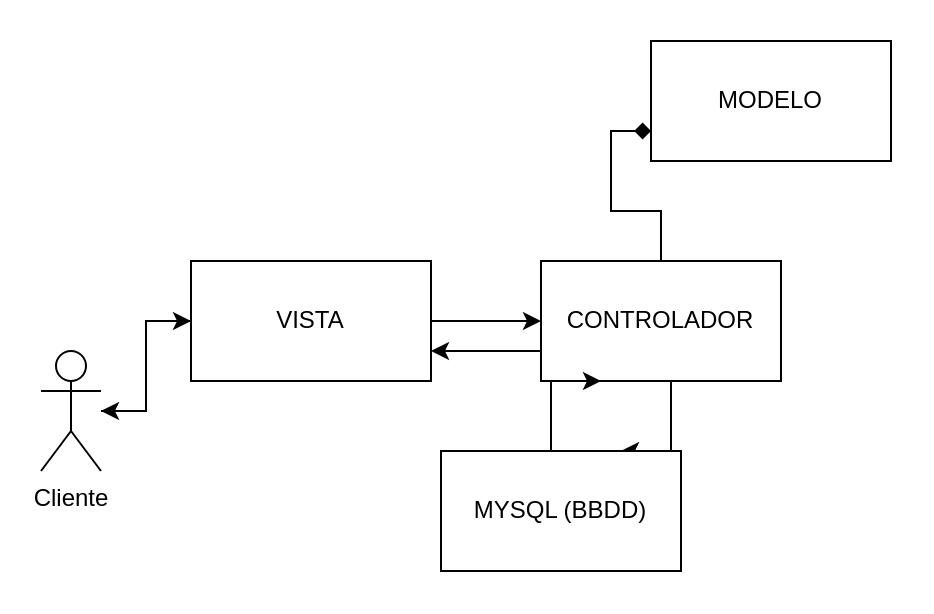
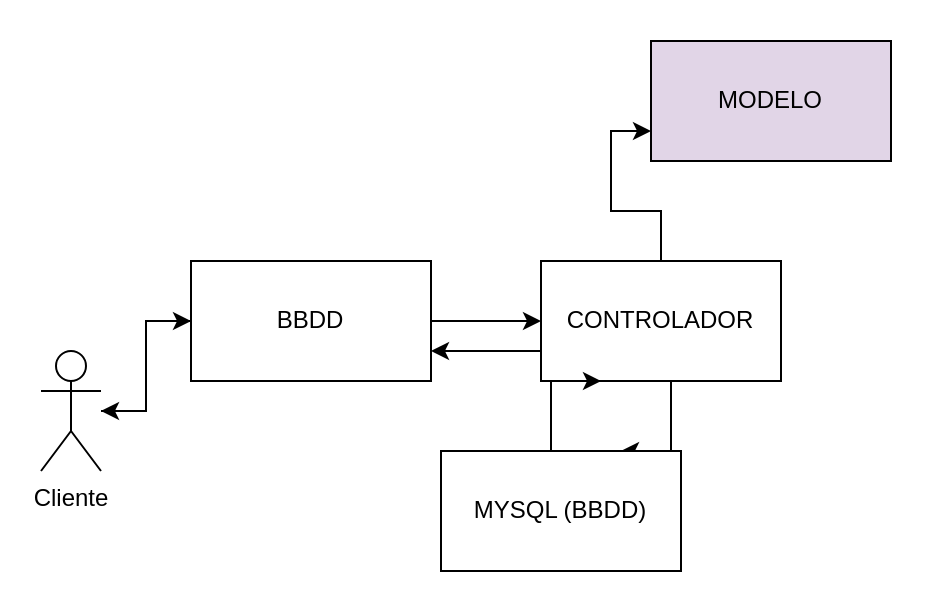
node "MODELO": fillcolor #ffffff -> #e1d5e7
edge "CONTROLADOR" -> "MODELO": arrowhead diamond -> classic
node "VISTA": label "VISTA" -> "BBDD"
